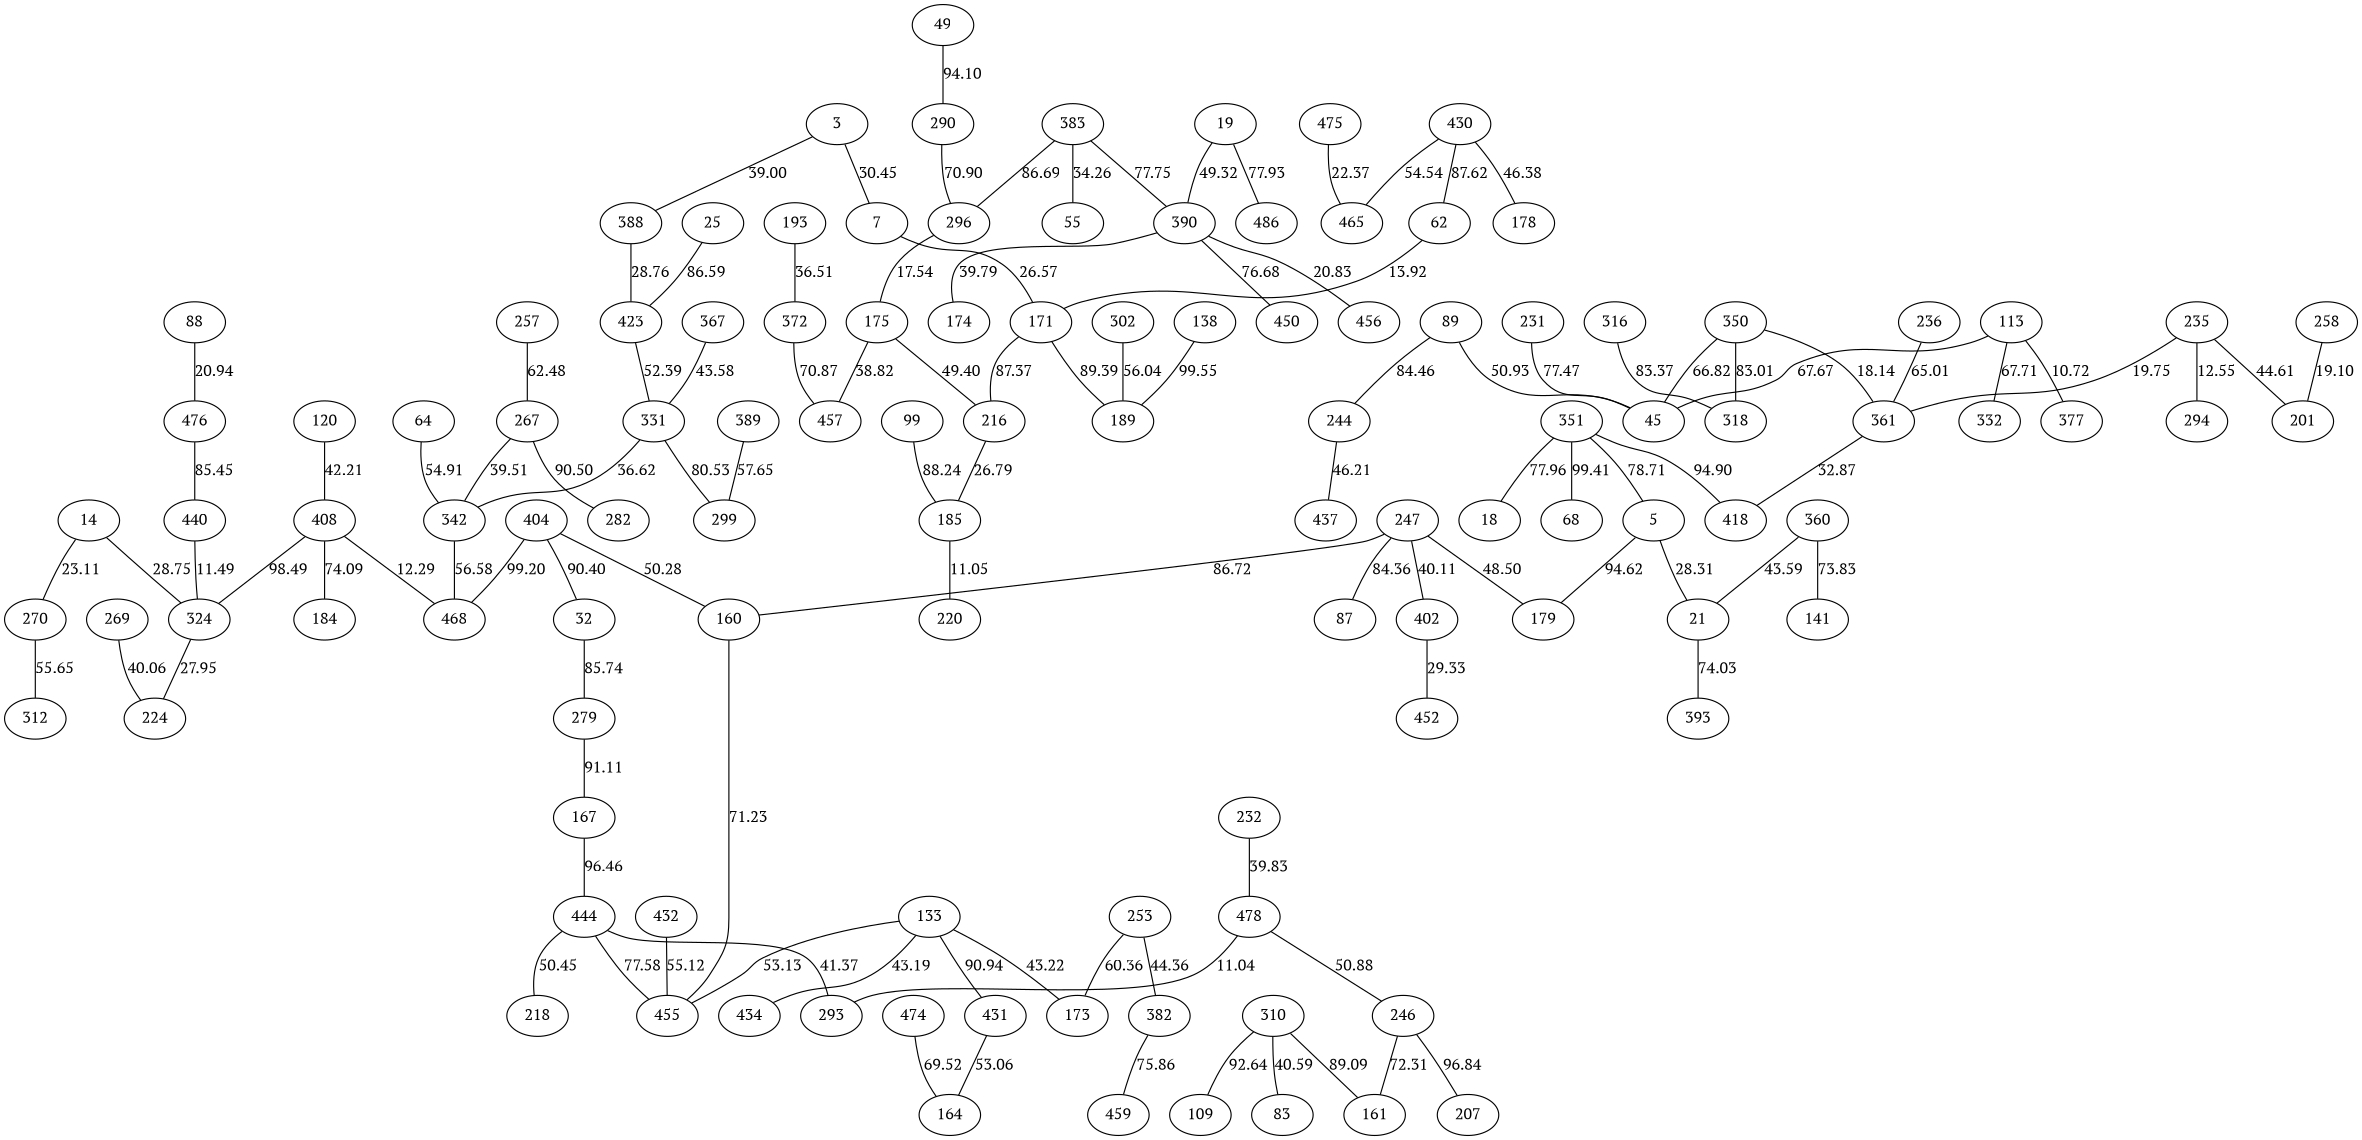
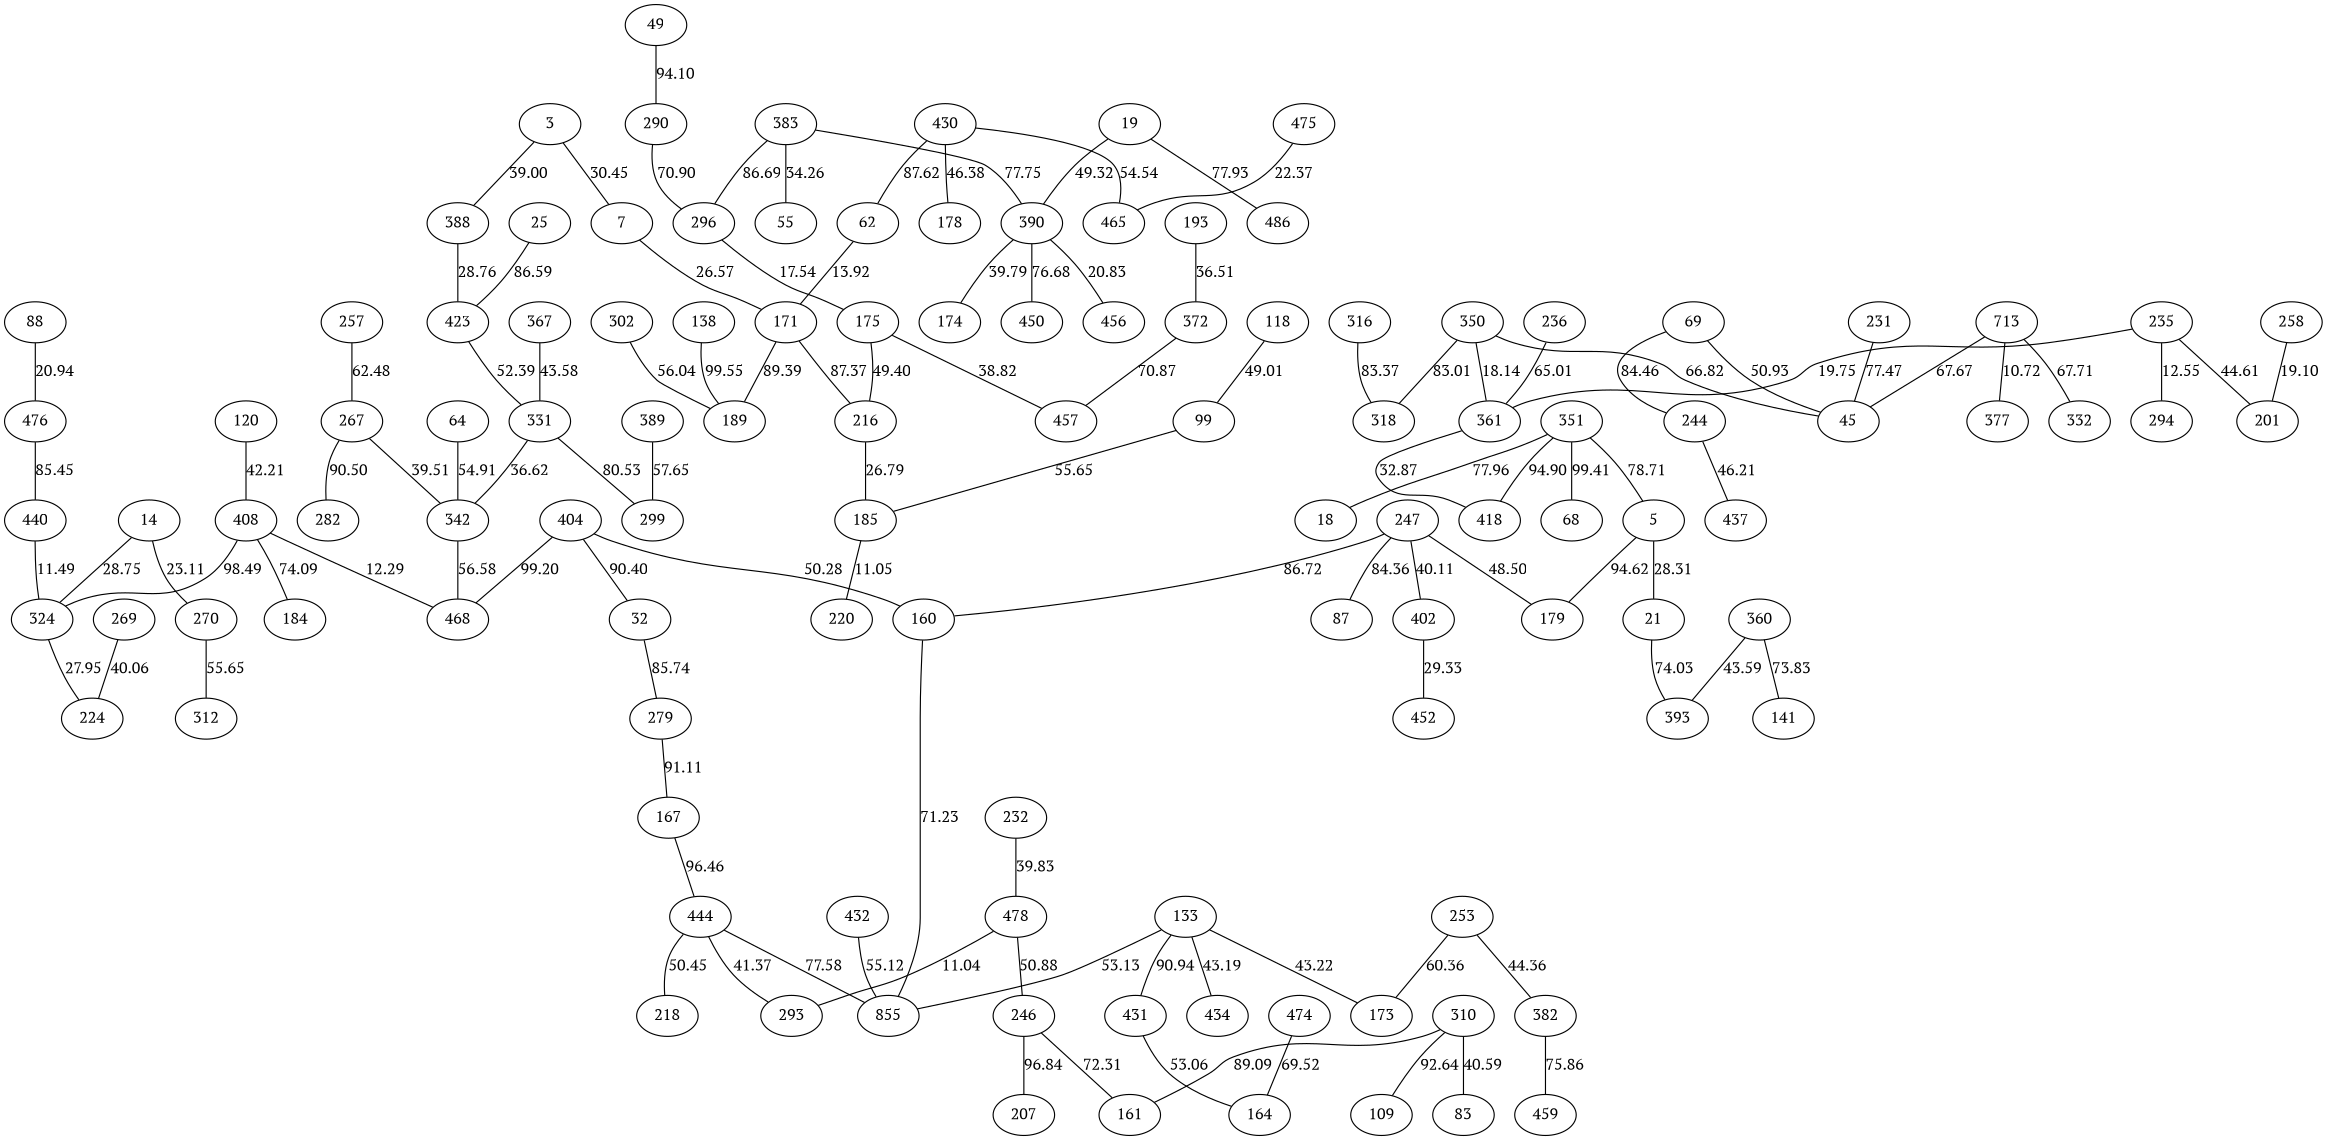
node "118": added
node "89": label "89" -> "69"
node "113": label "113" -> "713"
edge "99" -- "185": label "88.24" -> "55.65"
edge "360" -- "21": now "360" -- "393"
node "455": label "455" -> "855"
